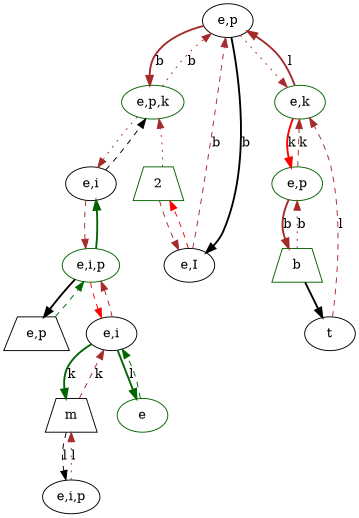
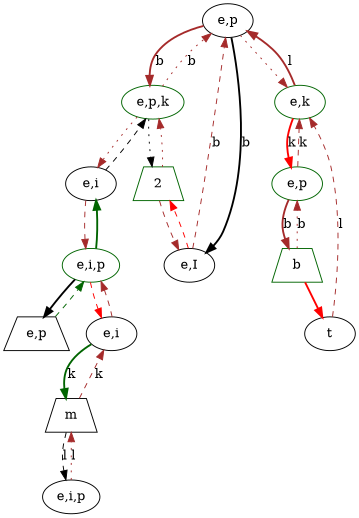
edge "e,p,k" -> "2": added
edge "b" -> "t": color black -> red
node "e": removed
